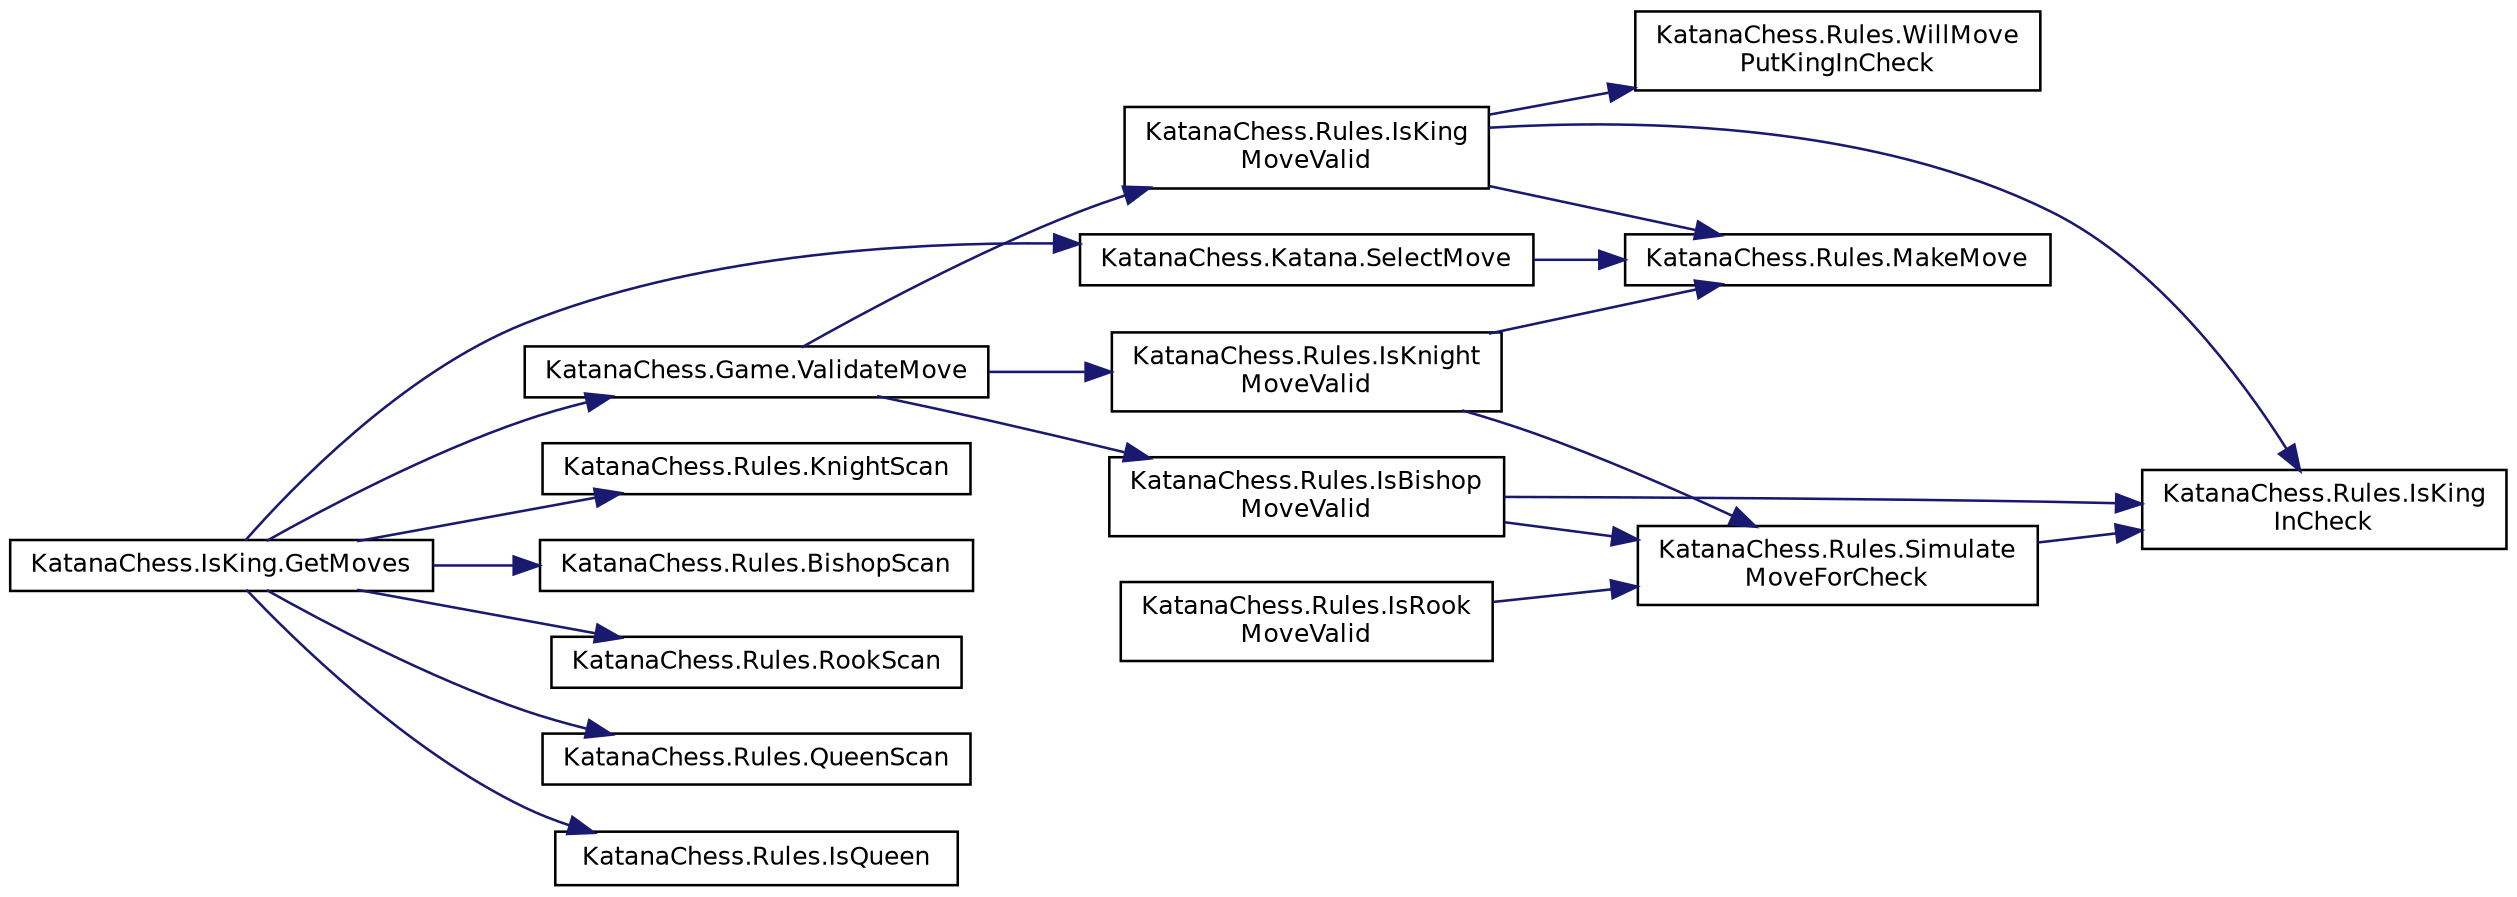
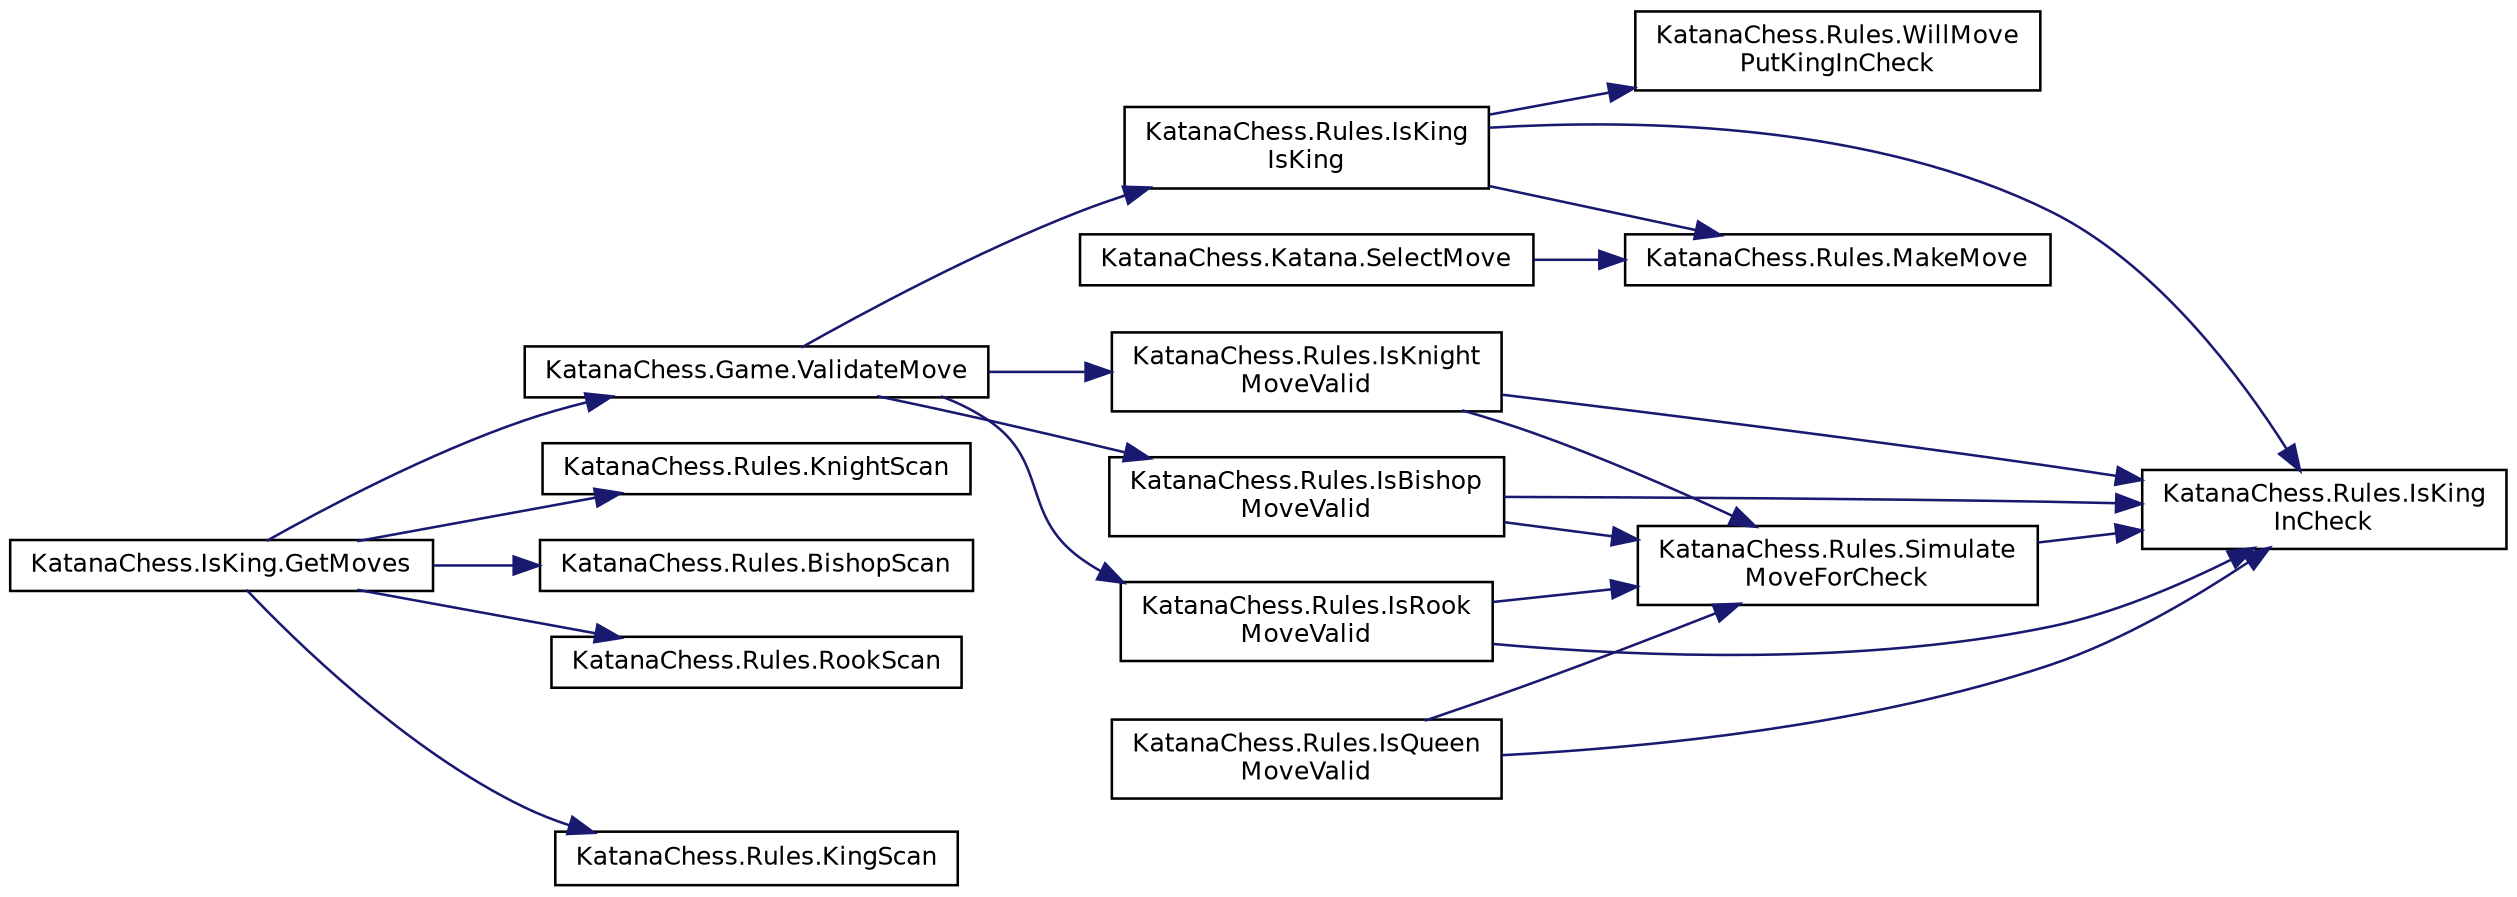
node "KatanaChess.Rules.IsKing MoveValid": label "KatanaChess.Rules.IsKing MoveValid" -> "KatanaChess.Rules.IsKing IsKing"
edge "KatanaChess.IsKing.GetMoves" -> "KatanaChess.Katana.SelectMove": removed
edge "KatanaChess.Rules.IsKnight MoveValid" -> "KatanaChess.Rules.MakeMove": now "KatanaChess.Rules.IsKnight MoveValid" -> "KatanaChess.Rules.IsKing InCheck"
edge "KatanaChess.Game.ValidateMove" -> "KatanaChess.Rules.IsRook MoveValid": added
edge "KatanaChess.Rules.IsRook MoveValid" -> "KatanaChess.Rules.IsKing InCheck": added
node "KatanaChess.Rules.QueenScan": removed
node "KatanaChess.Rules.IsQueen MoveValid": added
node "KatanaChess.Rules.IsQueen": label "KatanaChess.Rules.IsQueen" -> "KatanaChess.Rules.KingScan"
